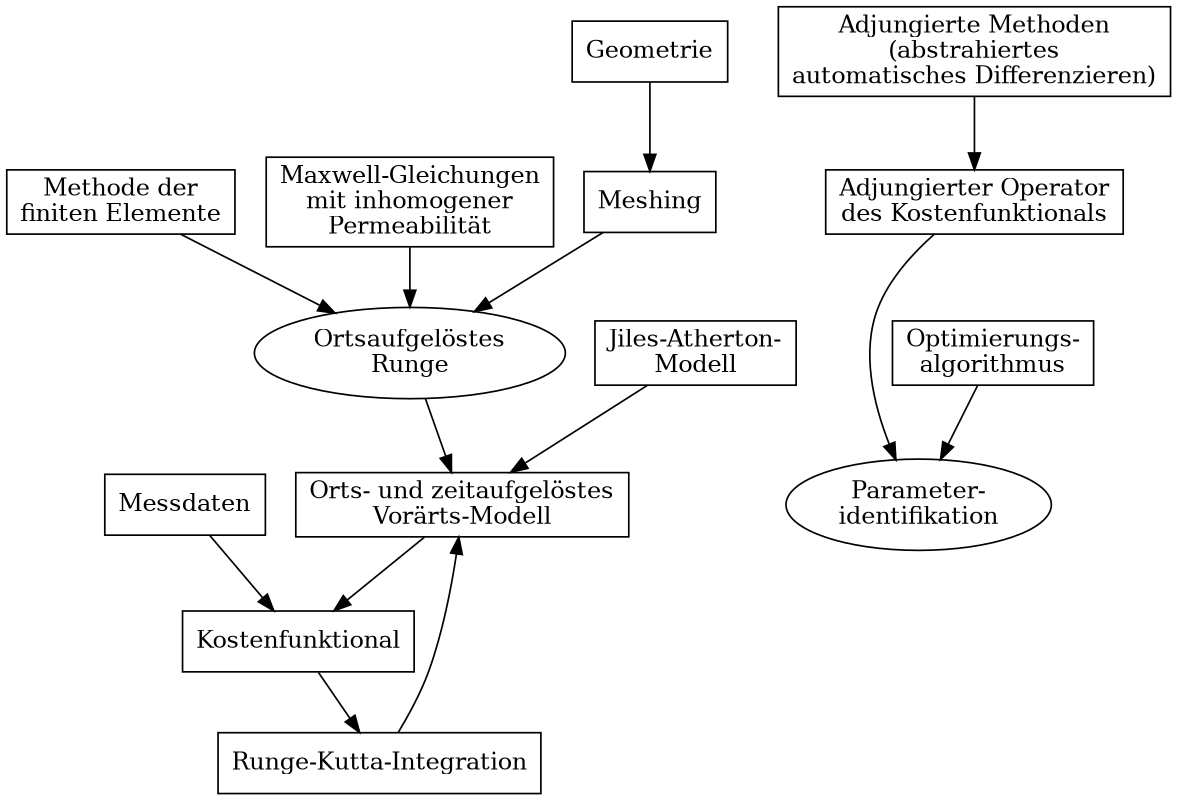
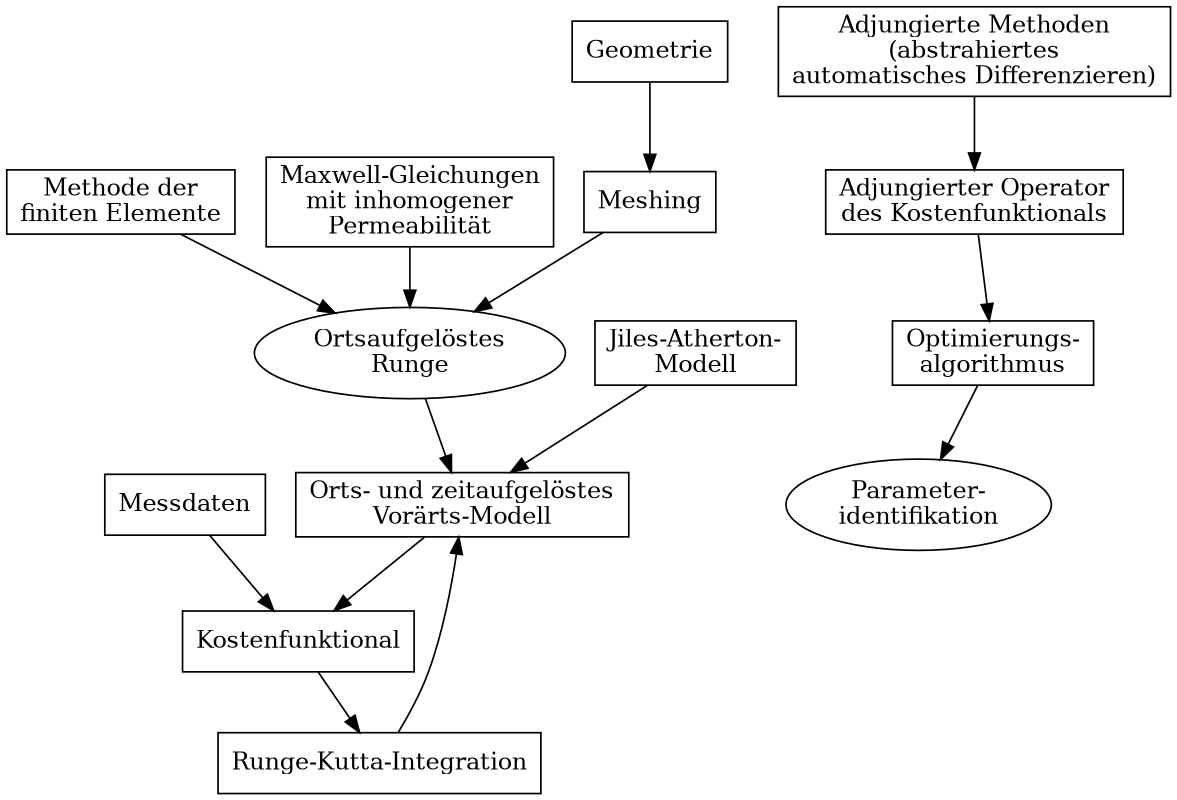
edge "Adjungierter Operator des Kostenfunktionals" -> "Parameter- identifikation": now "Adjungierter Operator des Kostenfunktionals" -> "Optimierungs- algorithmus"
